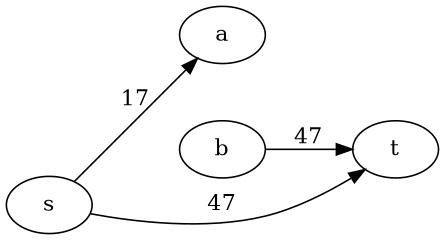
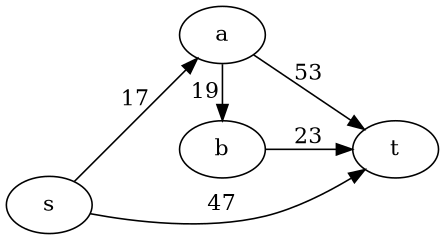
edge "a" -> "b": added, label "19"
edge "a" -> "t": added, label "53"
edge "b" -> "t": label "47" -> "23"
